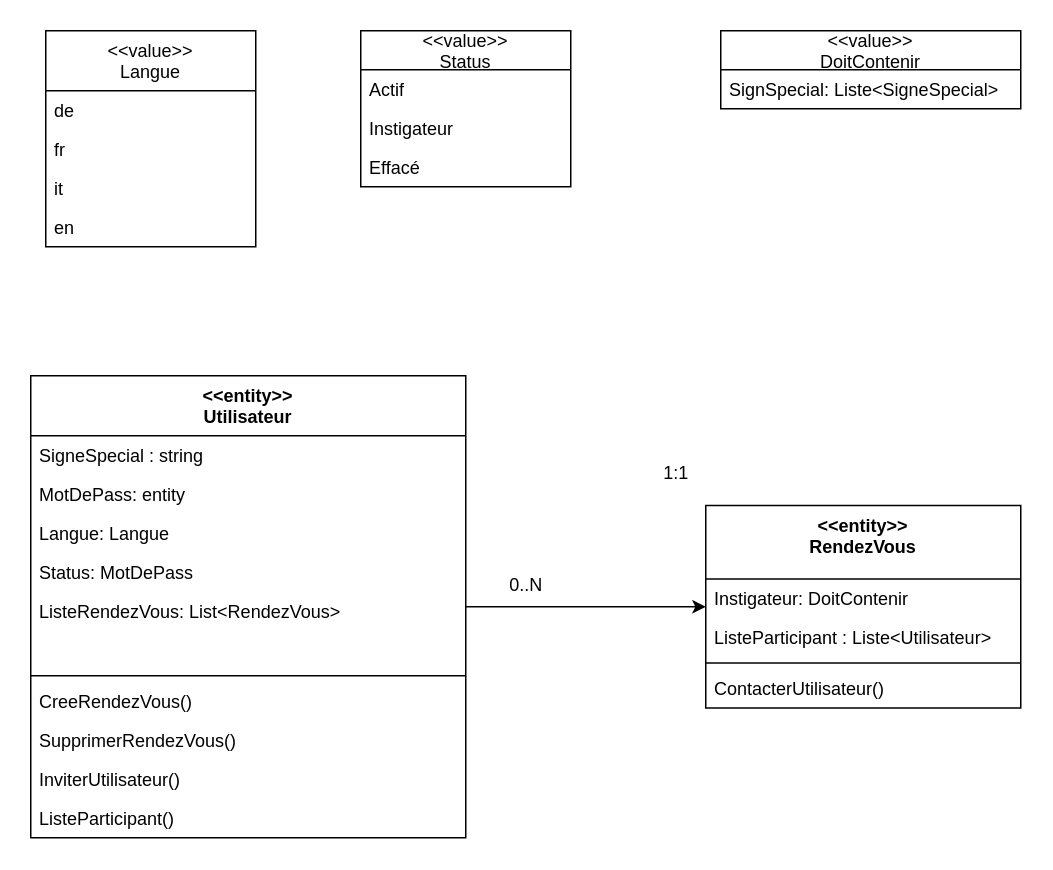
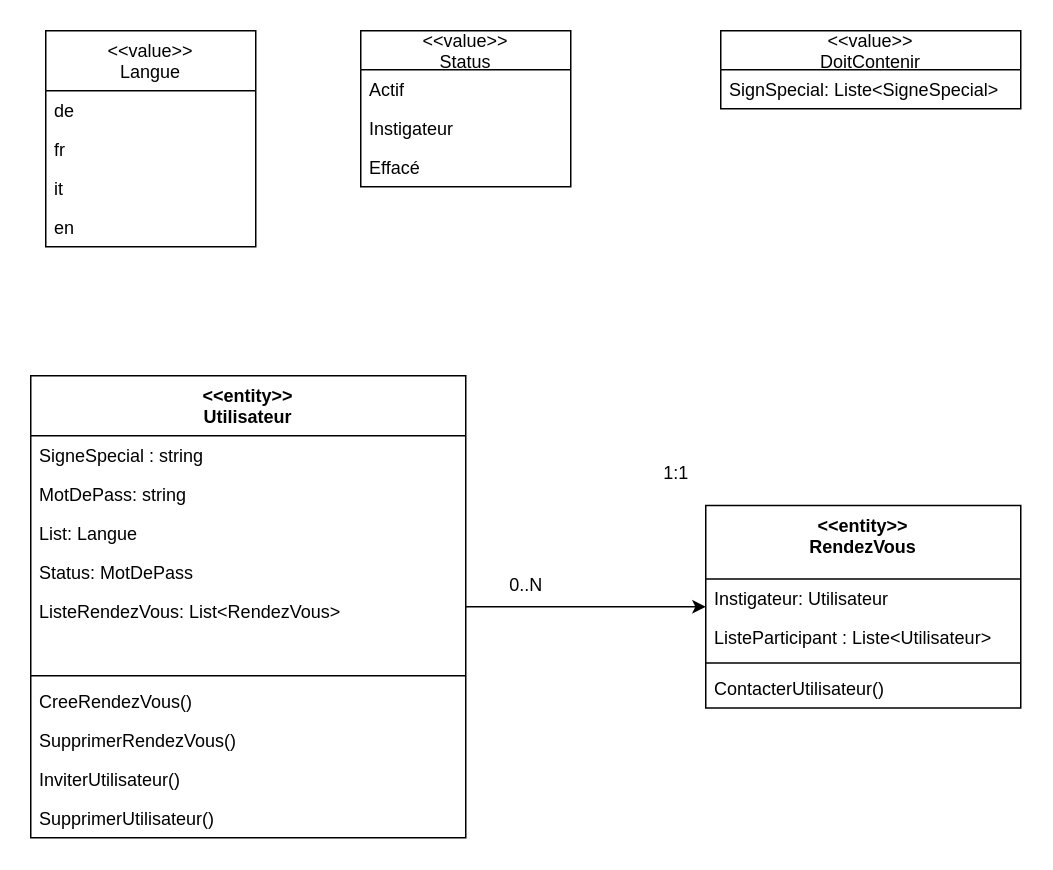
node "MotDePass: entity": label "MotDePass: entity" -> "MotDePass: string"
node "Langue: Langue": label "Langue: Langue" -> "List: Langue"
node "Instigateur: DoitContenir": label "Instigateur: DoitContenir" -> "Instigateur: Utilisateur"
node "ListeParticipant()": label "ListeParticipant()" -> "SupprimerUtilisateur()"
